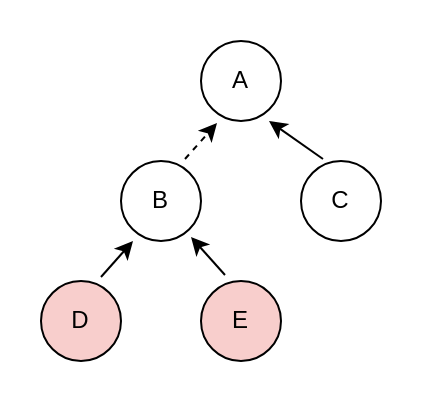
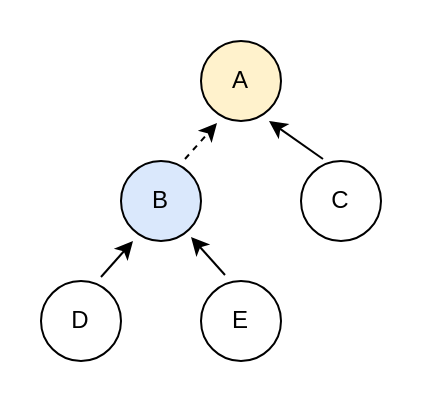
node "A": fillcolor #ffffff -> #fff2cc
node "B": fillcolor #ffffff -> #dae8fc
node "D": fillcolor #f8cecc -> #ffffff
node "E": fillcolor #f8cecc -> #ffffff
